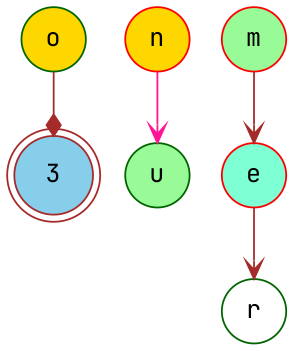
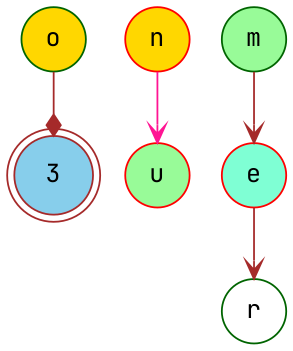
node "m": color red -> darkgreen
node "u": color darkgreen -> red
